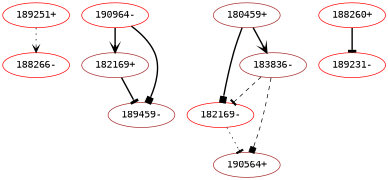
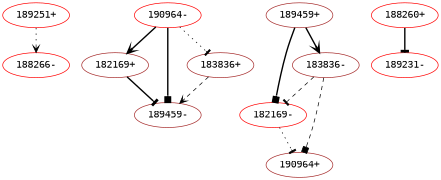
node "180459+": label "180459+" -> "189459+"
node "183836+": added
node "190564+": label "190564+" -> "190964+"
